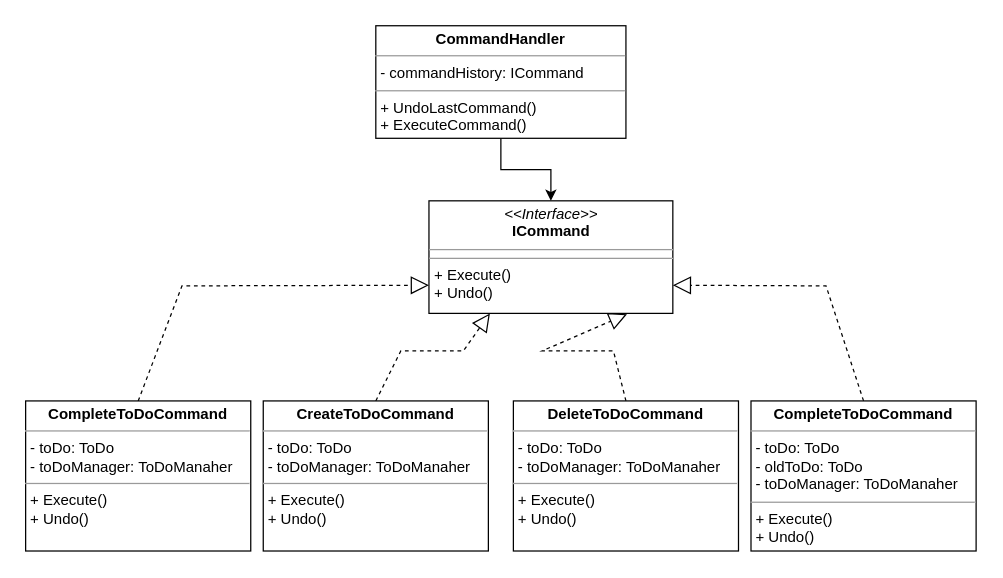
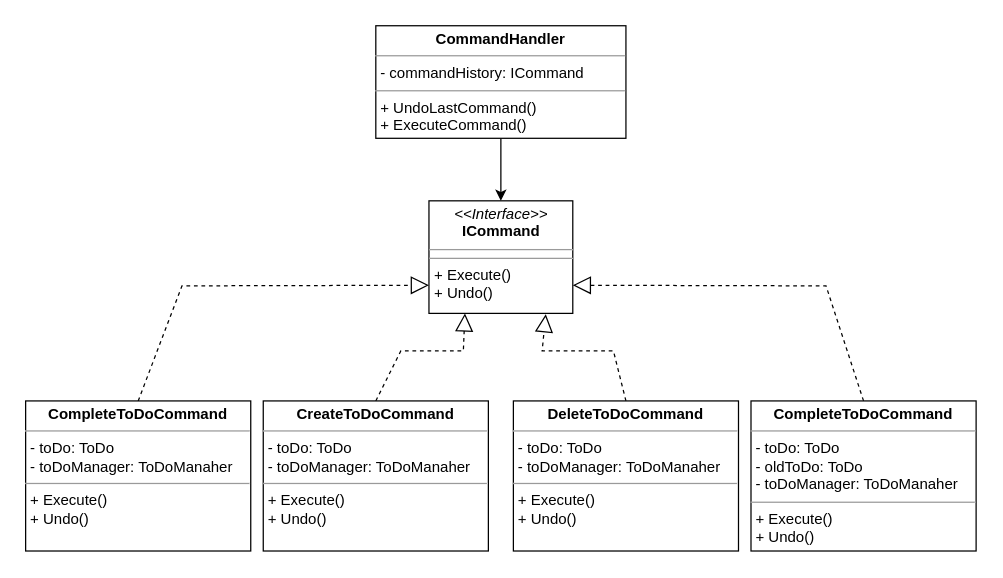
node "<<Interface>> ICommand + Execute() + Undo()": size 244x113 -> 144x113
